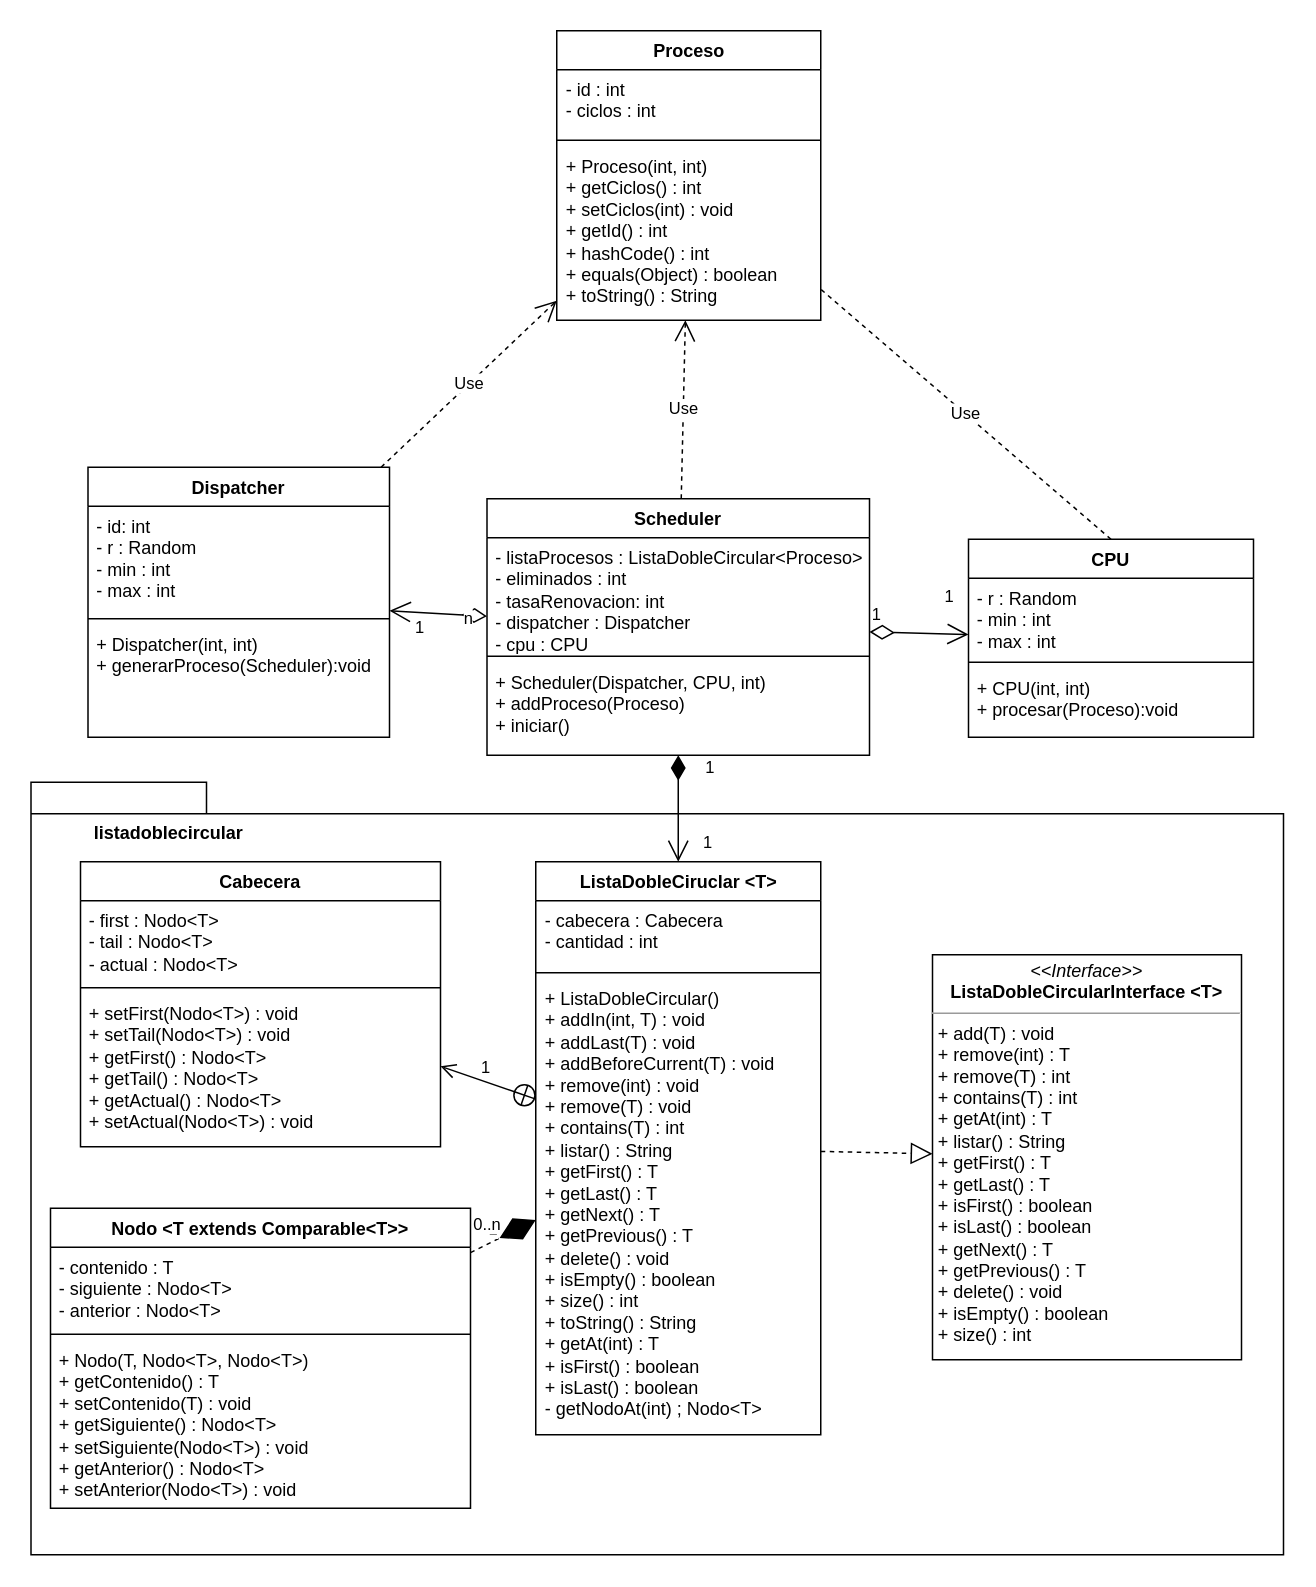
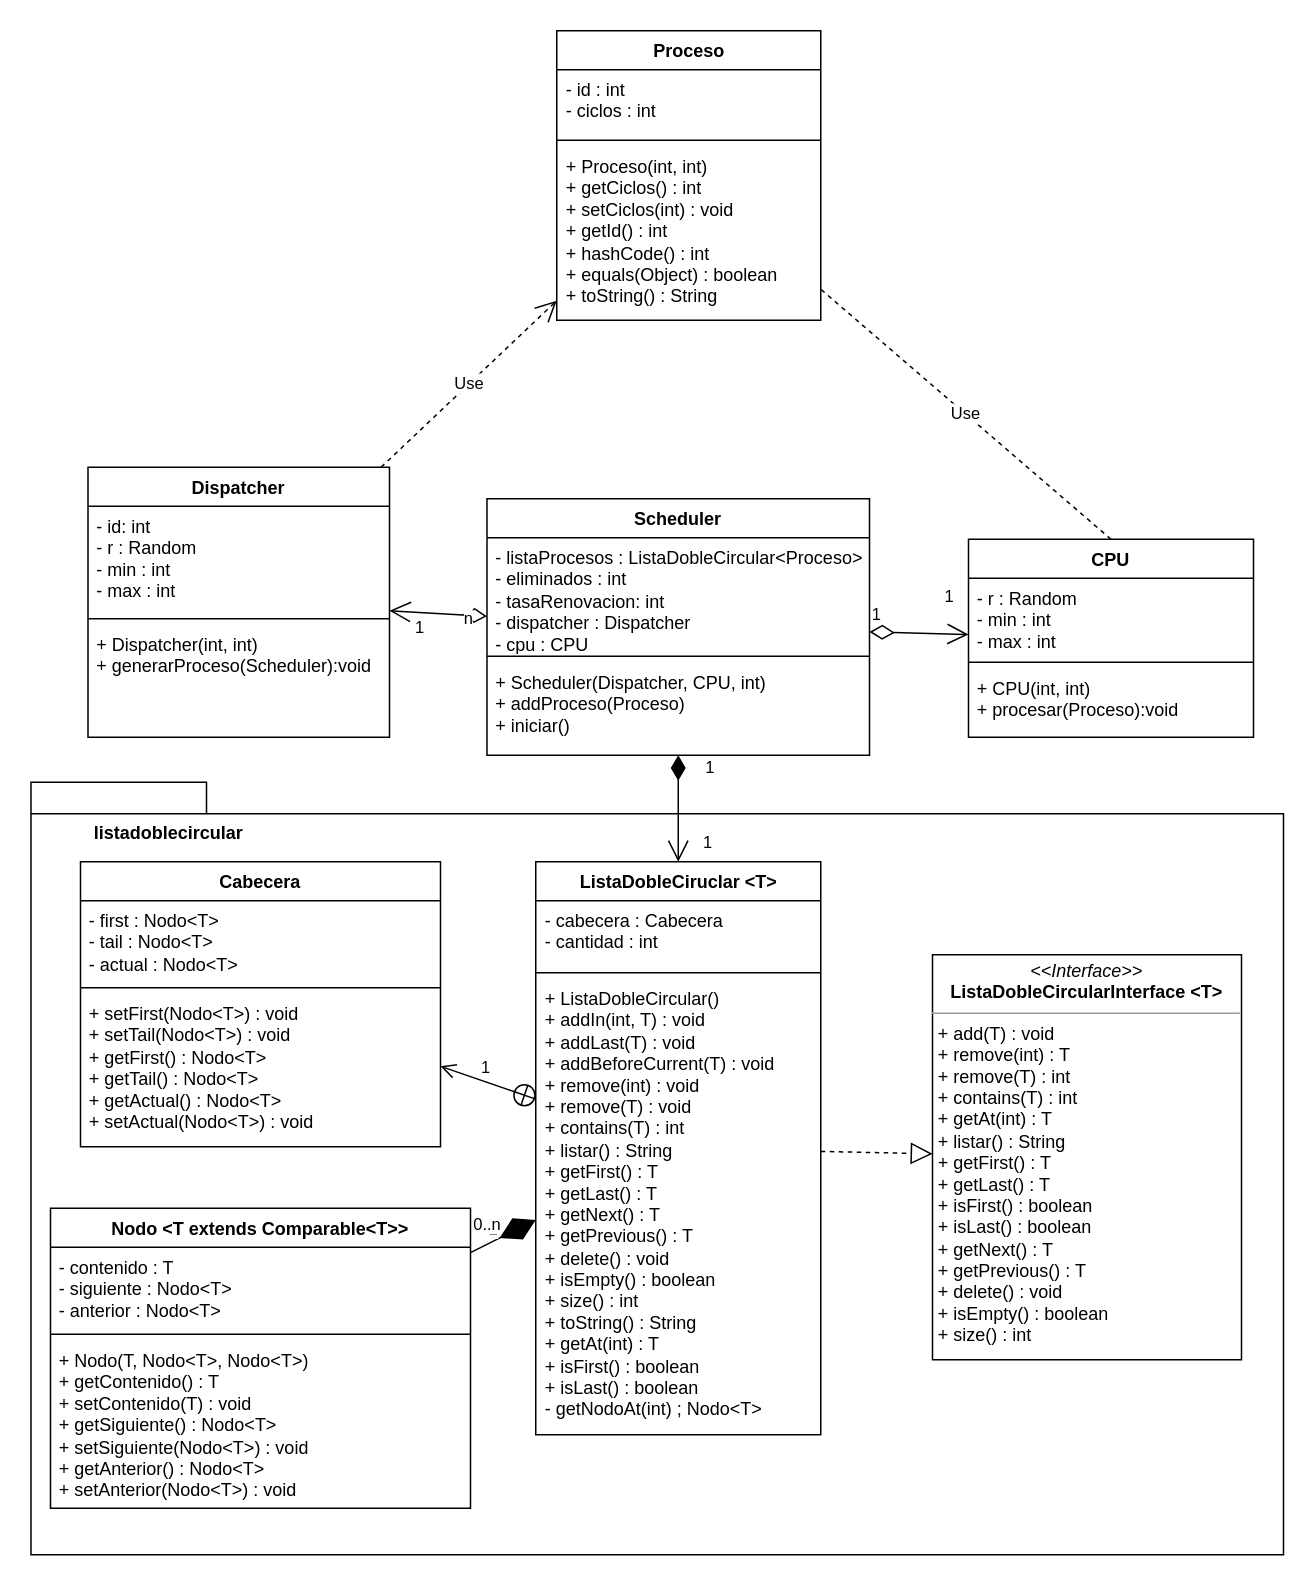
edge "Scheduler" -> "Proceso": removed, label "Use"
edge "Nodo <T extends Comparable<T>>" -> "ListaDobleCiruclar <T>": style dashed -> solid
